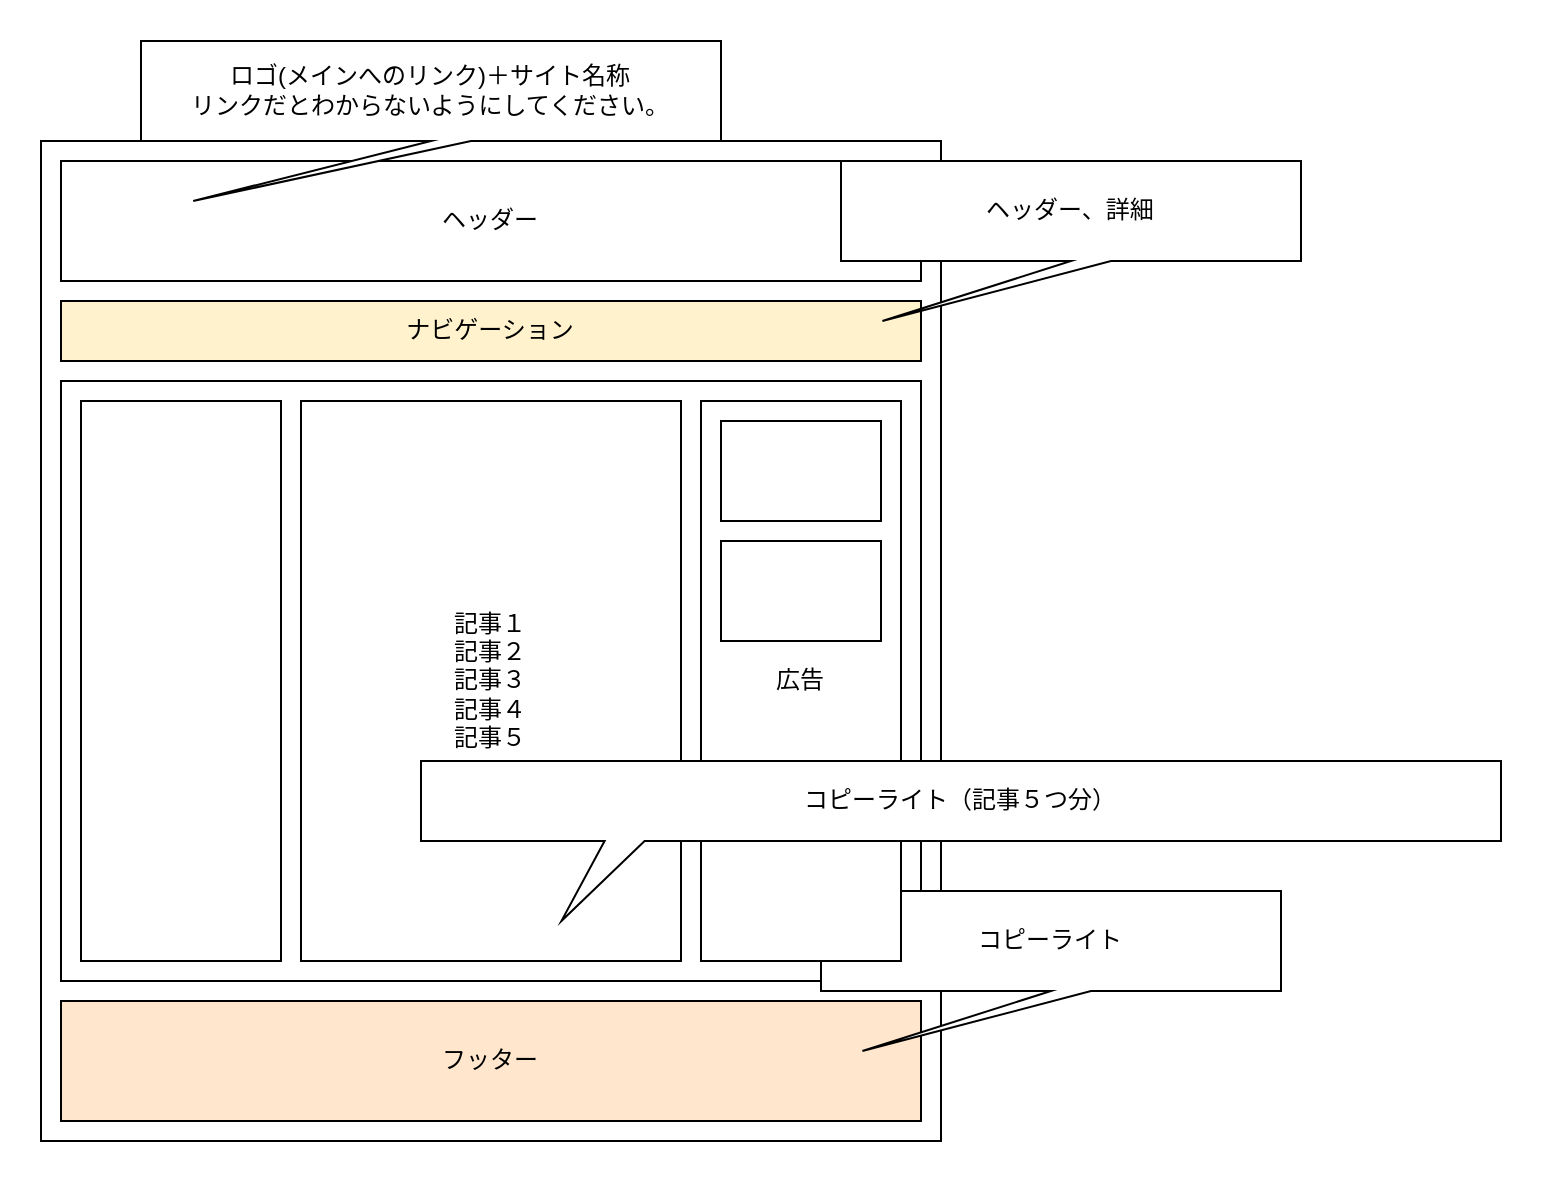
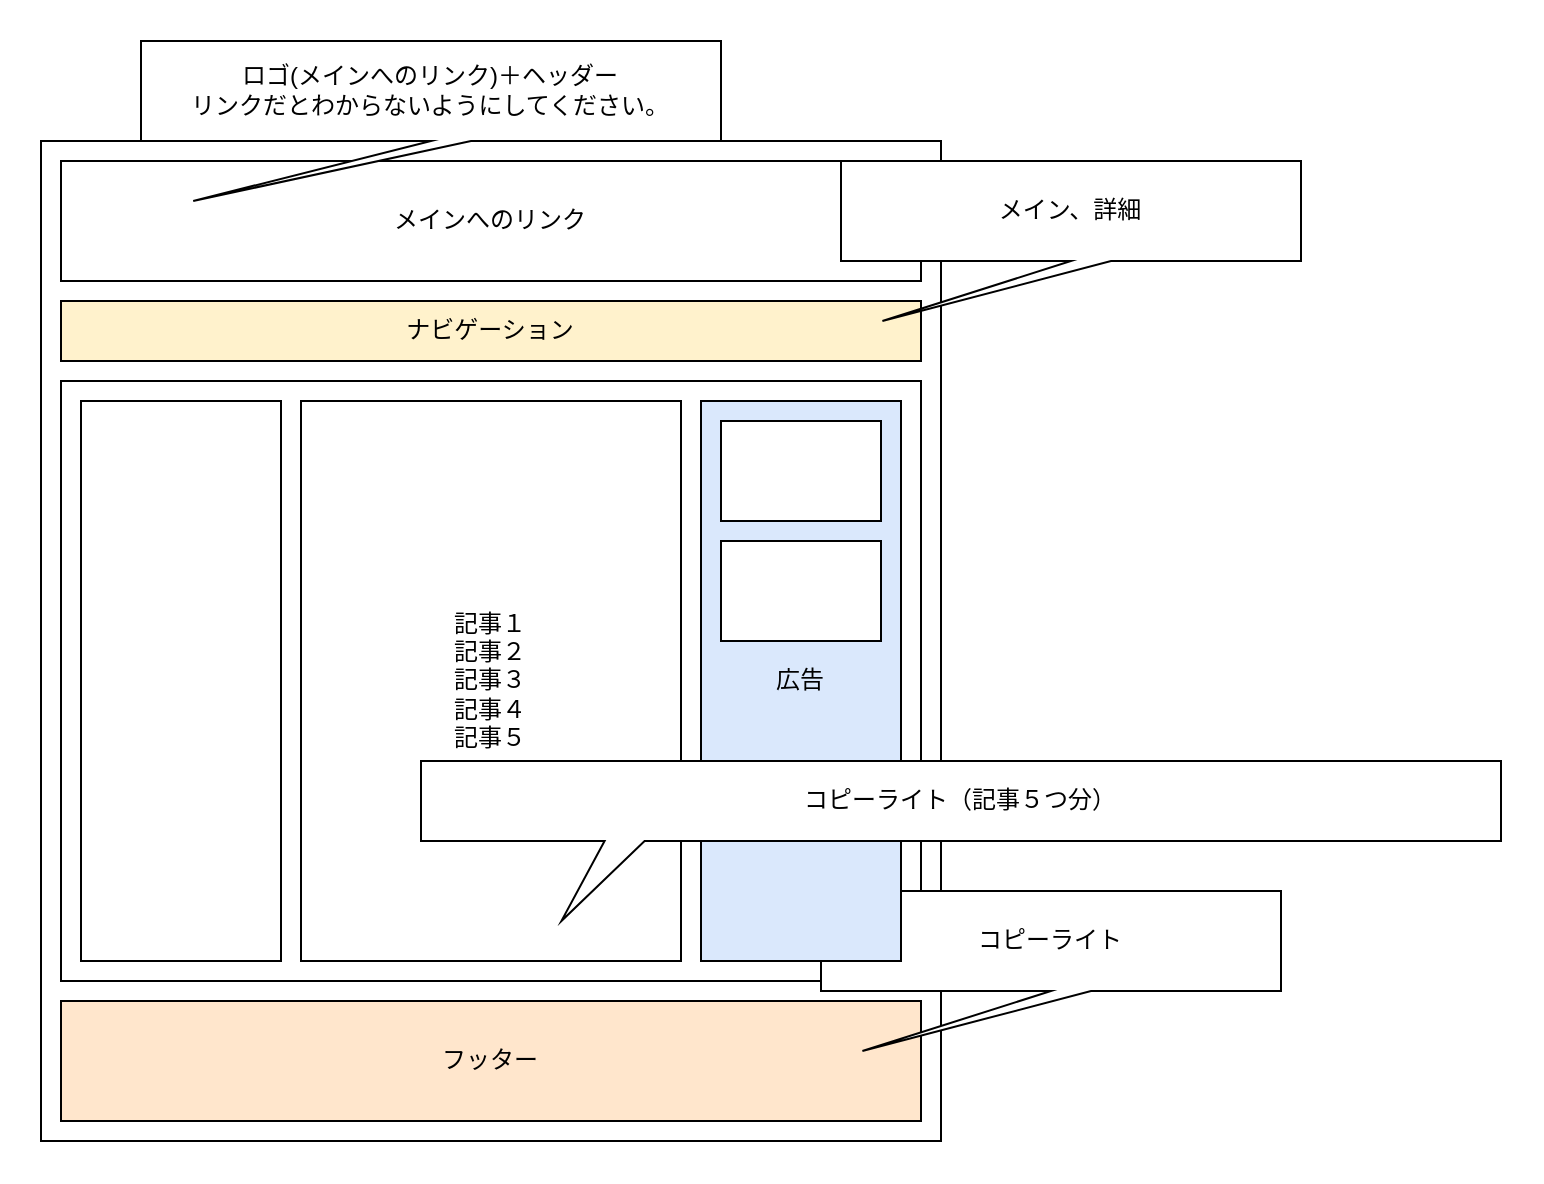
node "ロゴ(メインへのリンク)＋サイト名称 リンクだとわからないようにしてください。": label "ロゴ(メインへのリンク)＋サイト名称 リンクだとわからないようにしてください。" -> "ロゴ(メインへのリンク)＋ヘッダー リンクだとわからないようにしてください。"
node "ヘッダー、詳細": label "ヘッダー、詳細" -> "メイン、詳細"
node "ヘッダー": label "ヘッダー" -> "メインへのリンク"
node "広告": fillcolor #ffffff -> #dae8fc
